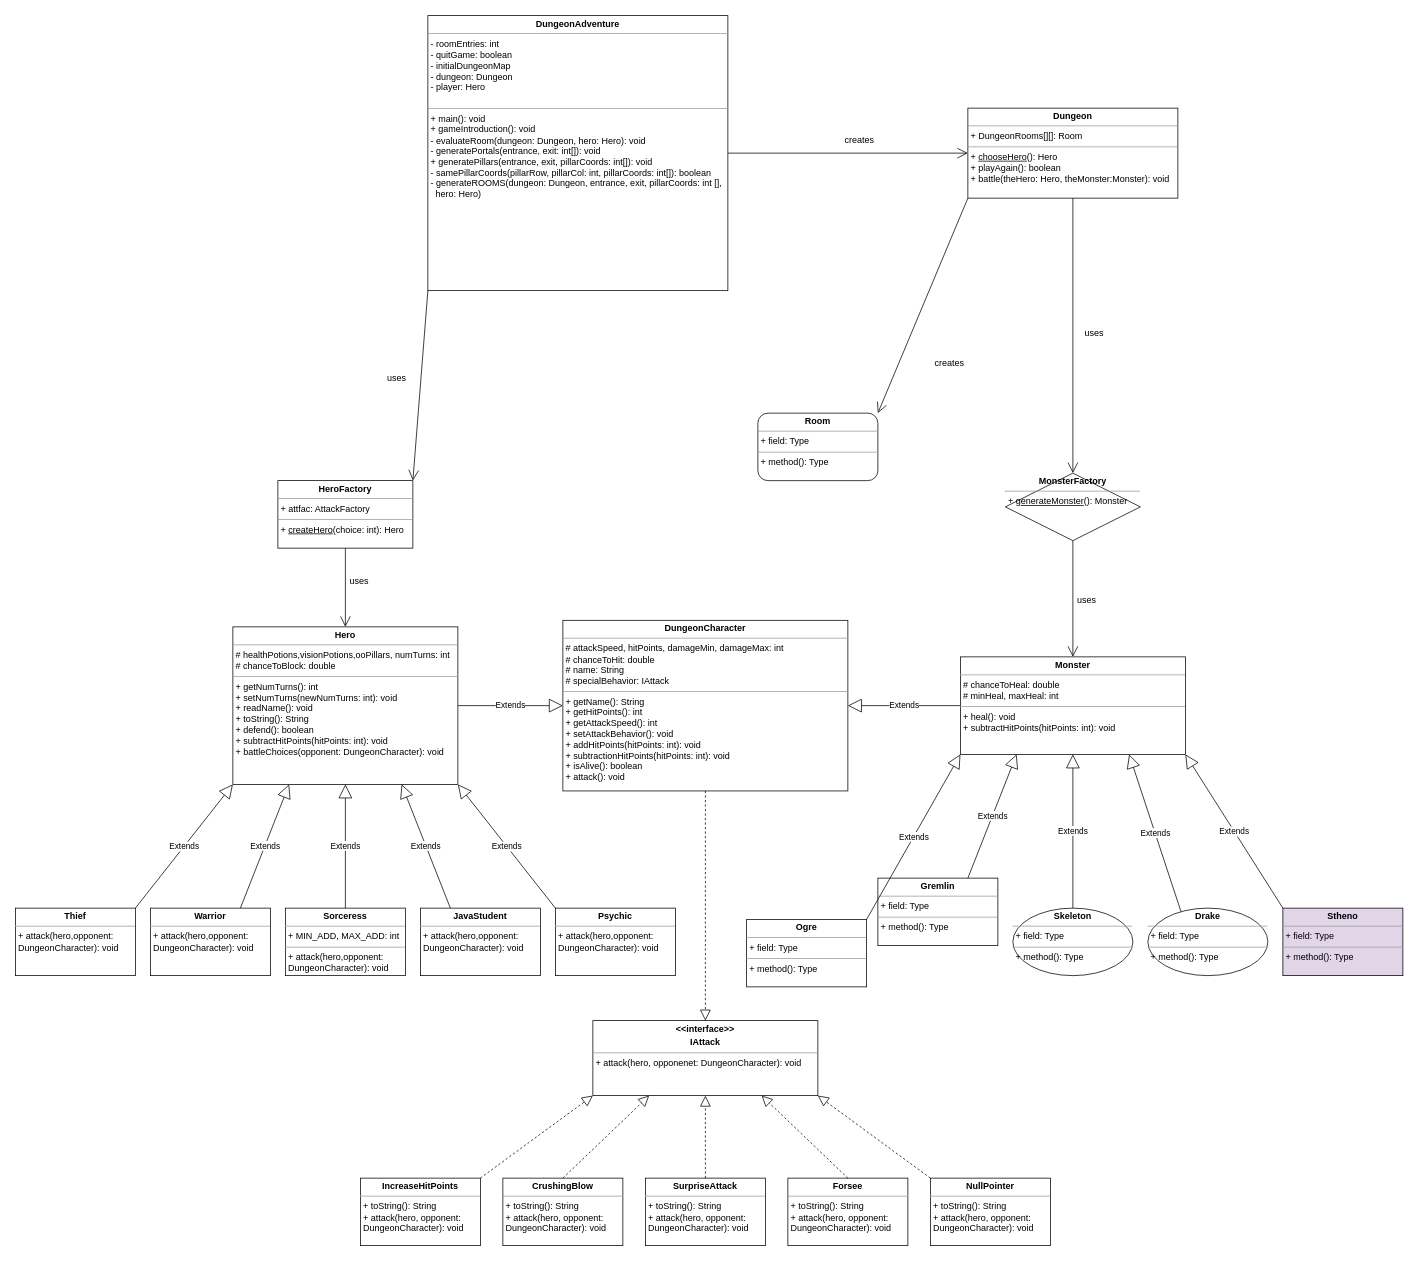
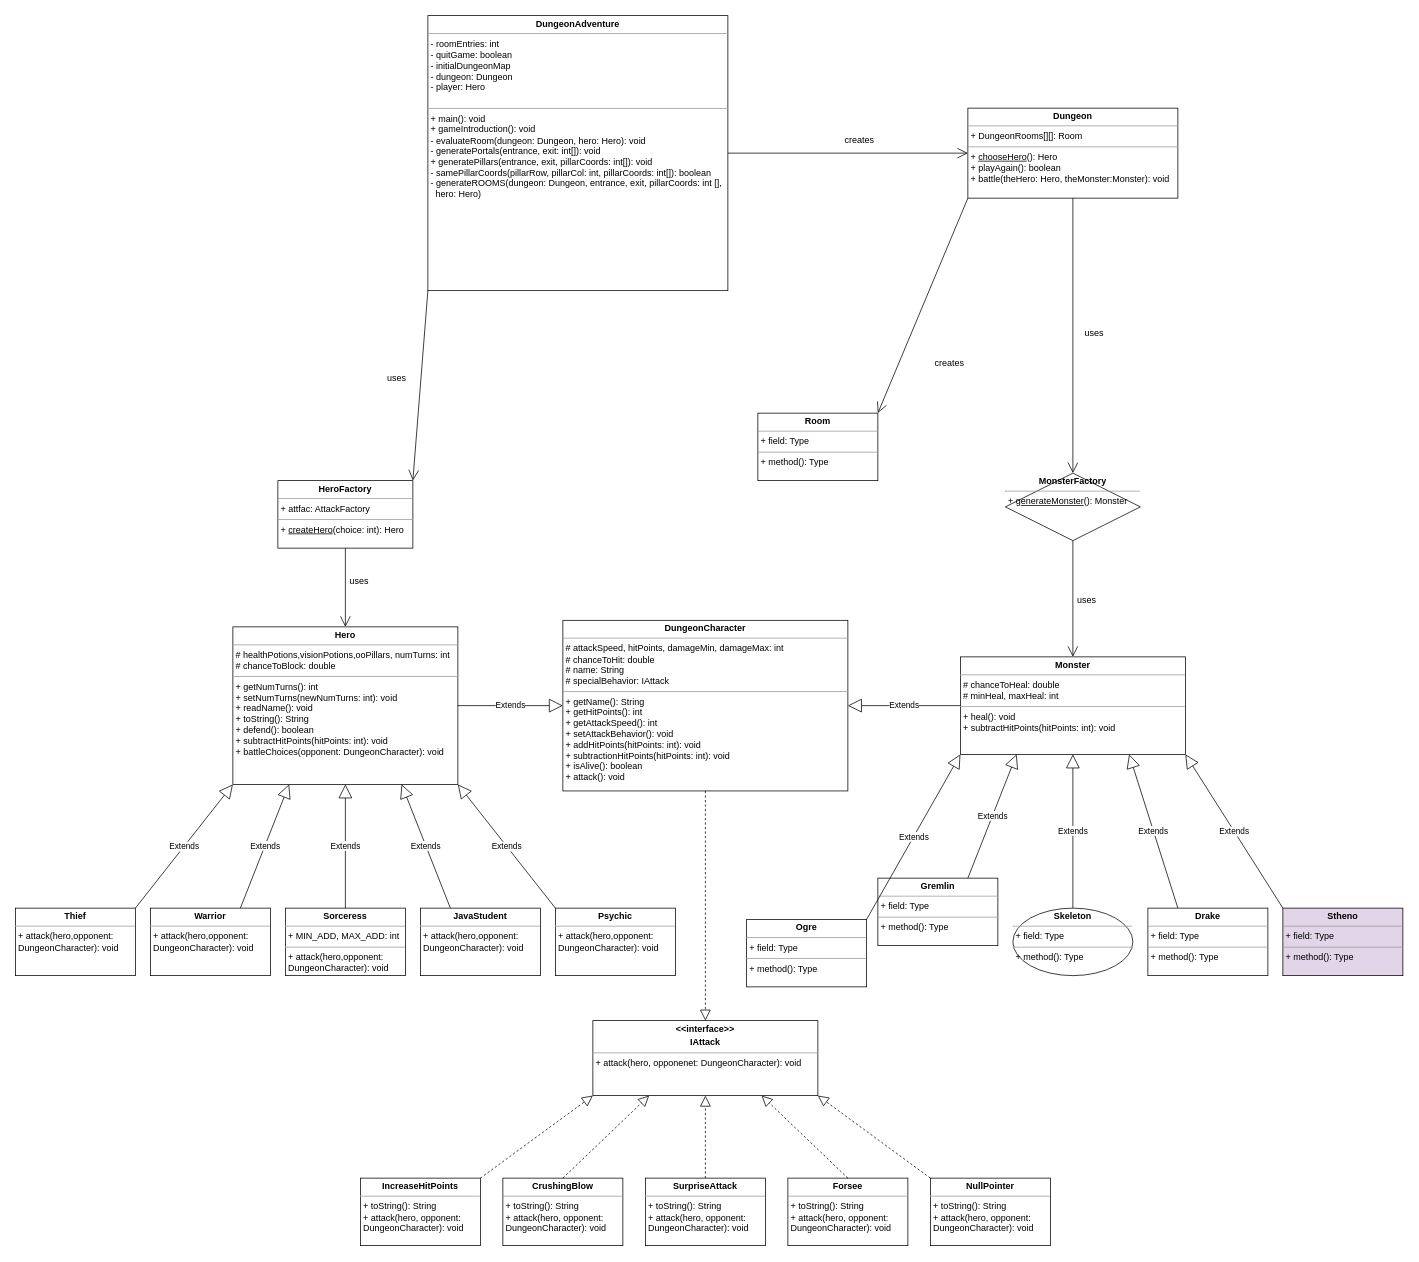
node "Room + field: Type + method(): Type": shape rounded rectangle -> rectangle
node "Drake + field: Type + method(): Type": shape ellipse -> rectangle
